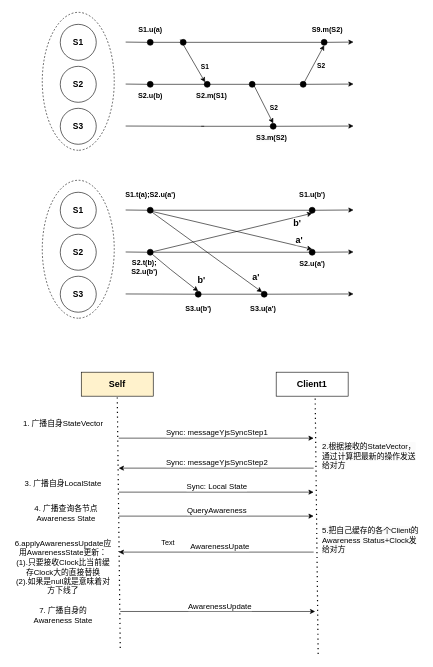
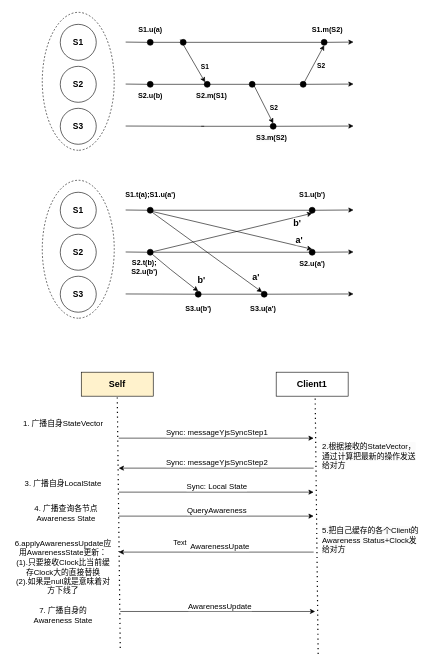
node "S9.m(S2)": label "S9.m(S2)" -> "S1.m(S2)"
node "S1.t(a);S2.u(a')": label "S1.t(a);S2.u(a')" -> "S1.t(a);S1.u(a')"
node "Text": moved (168, 543) -> (180, 543)
